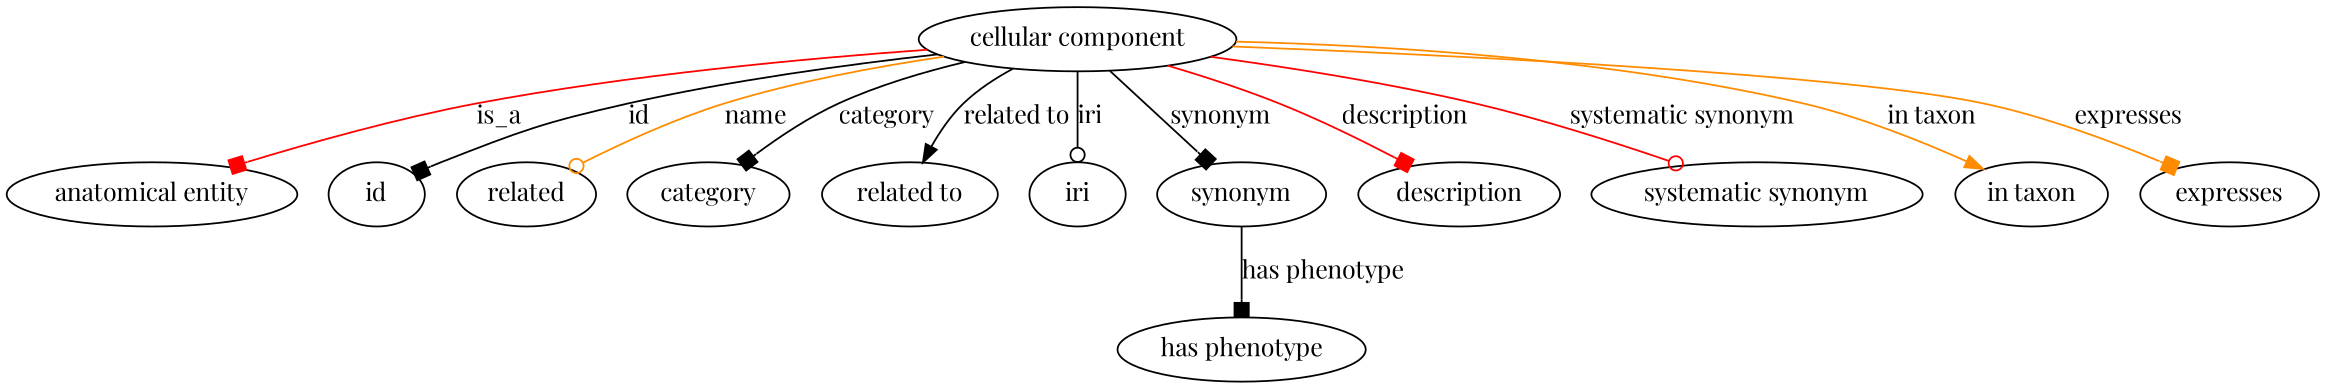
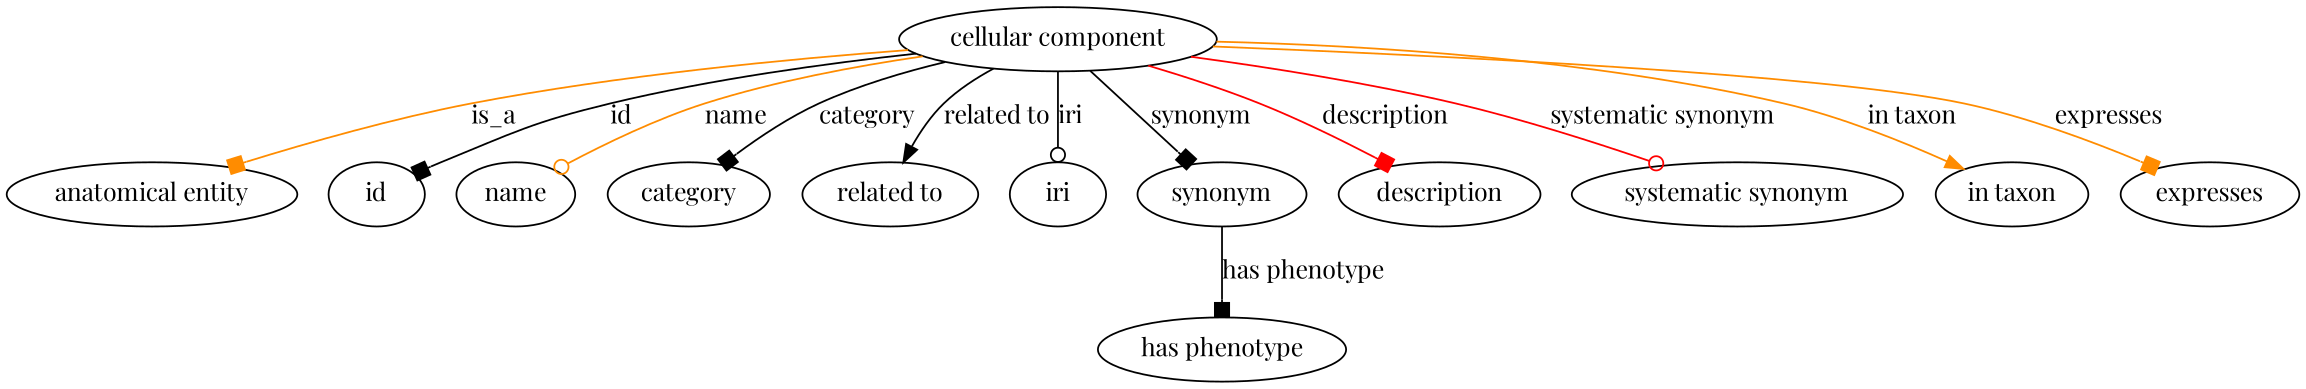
edge "cellular component" -> "anatomical entity": color red -> darkorange
node "related": label "related" -> "name"
